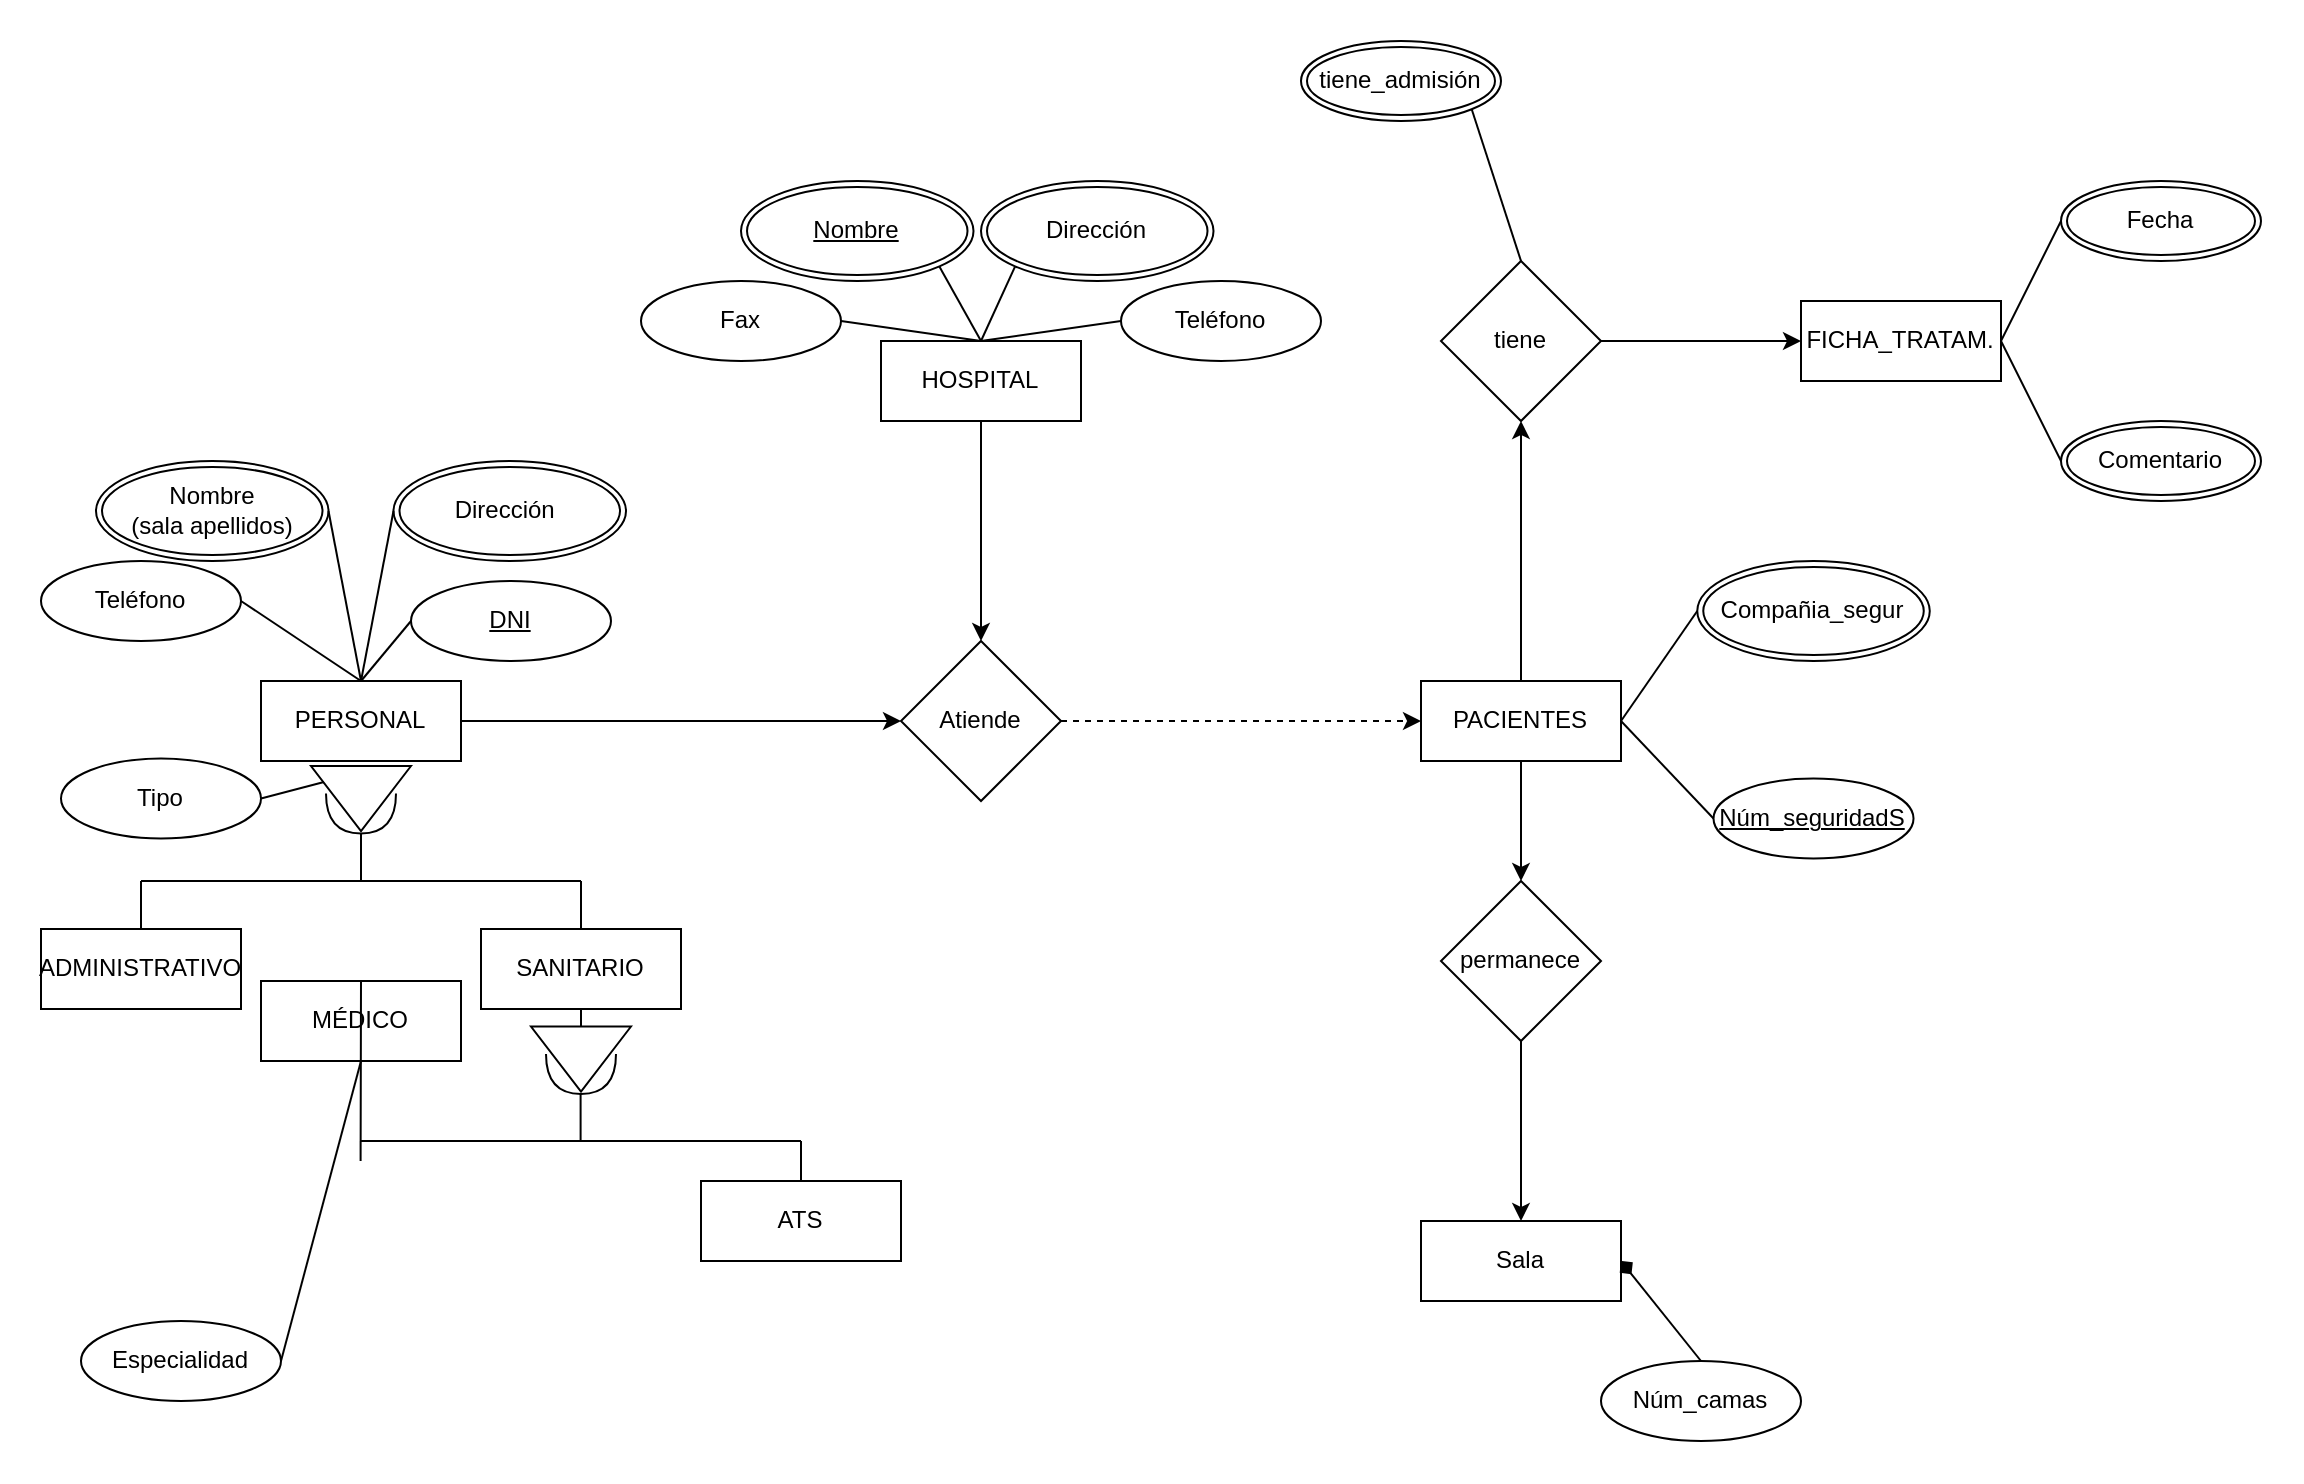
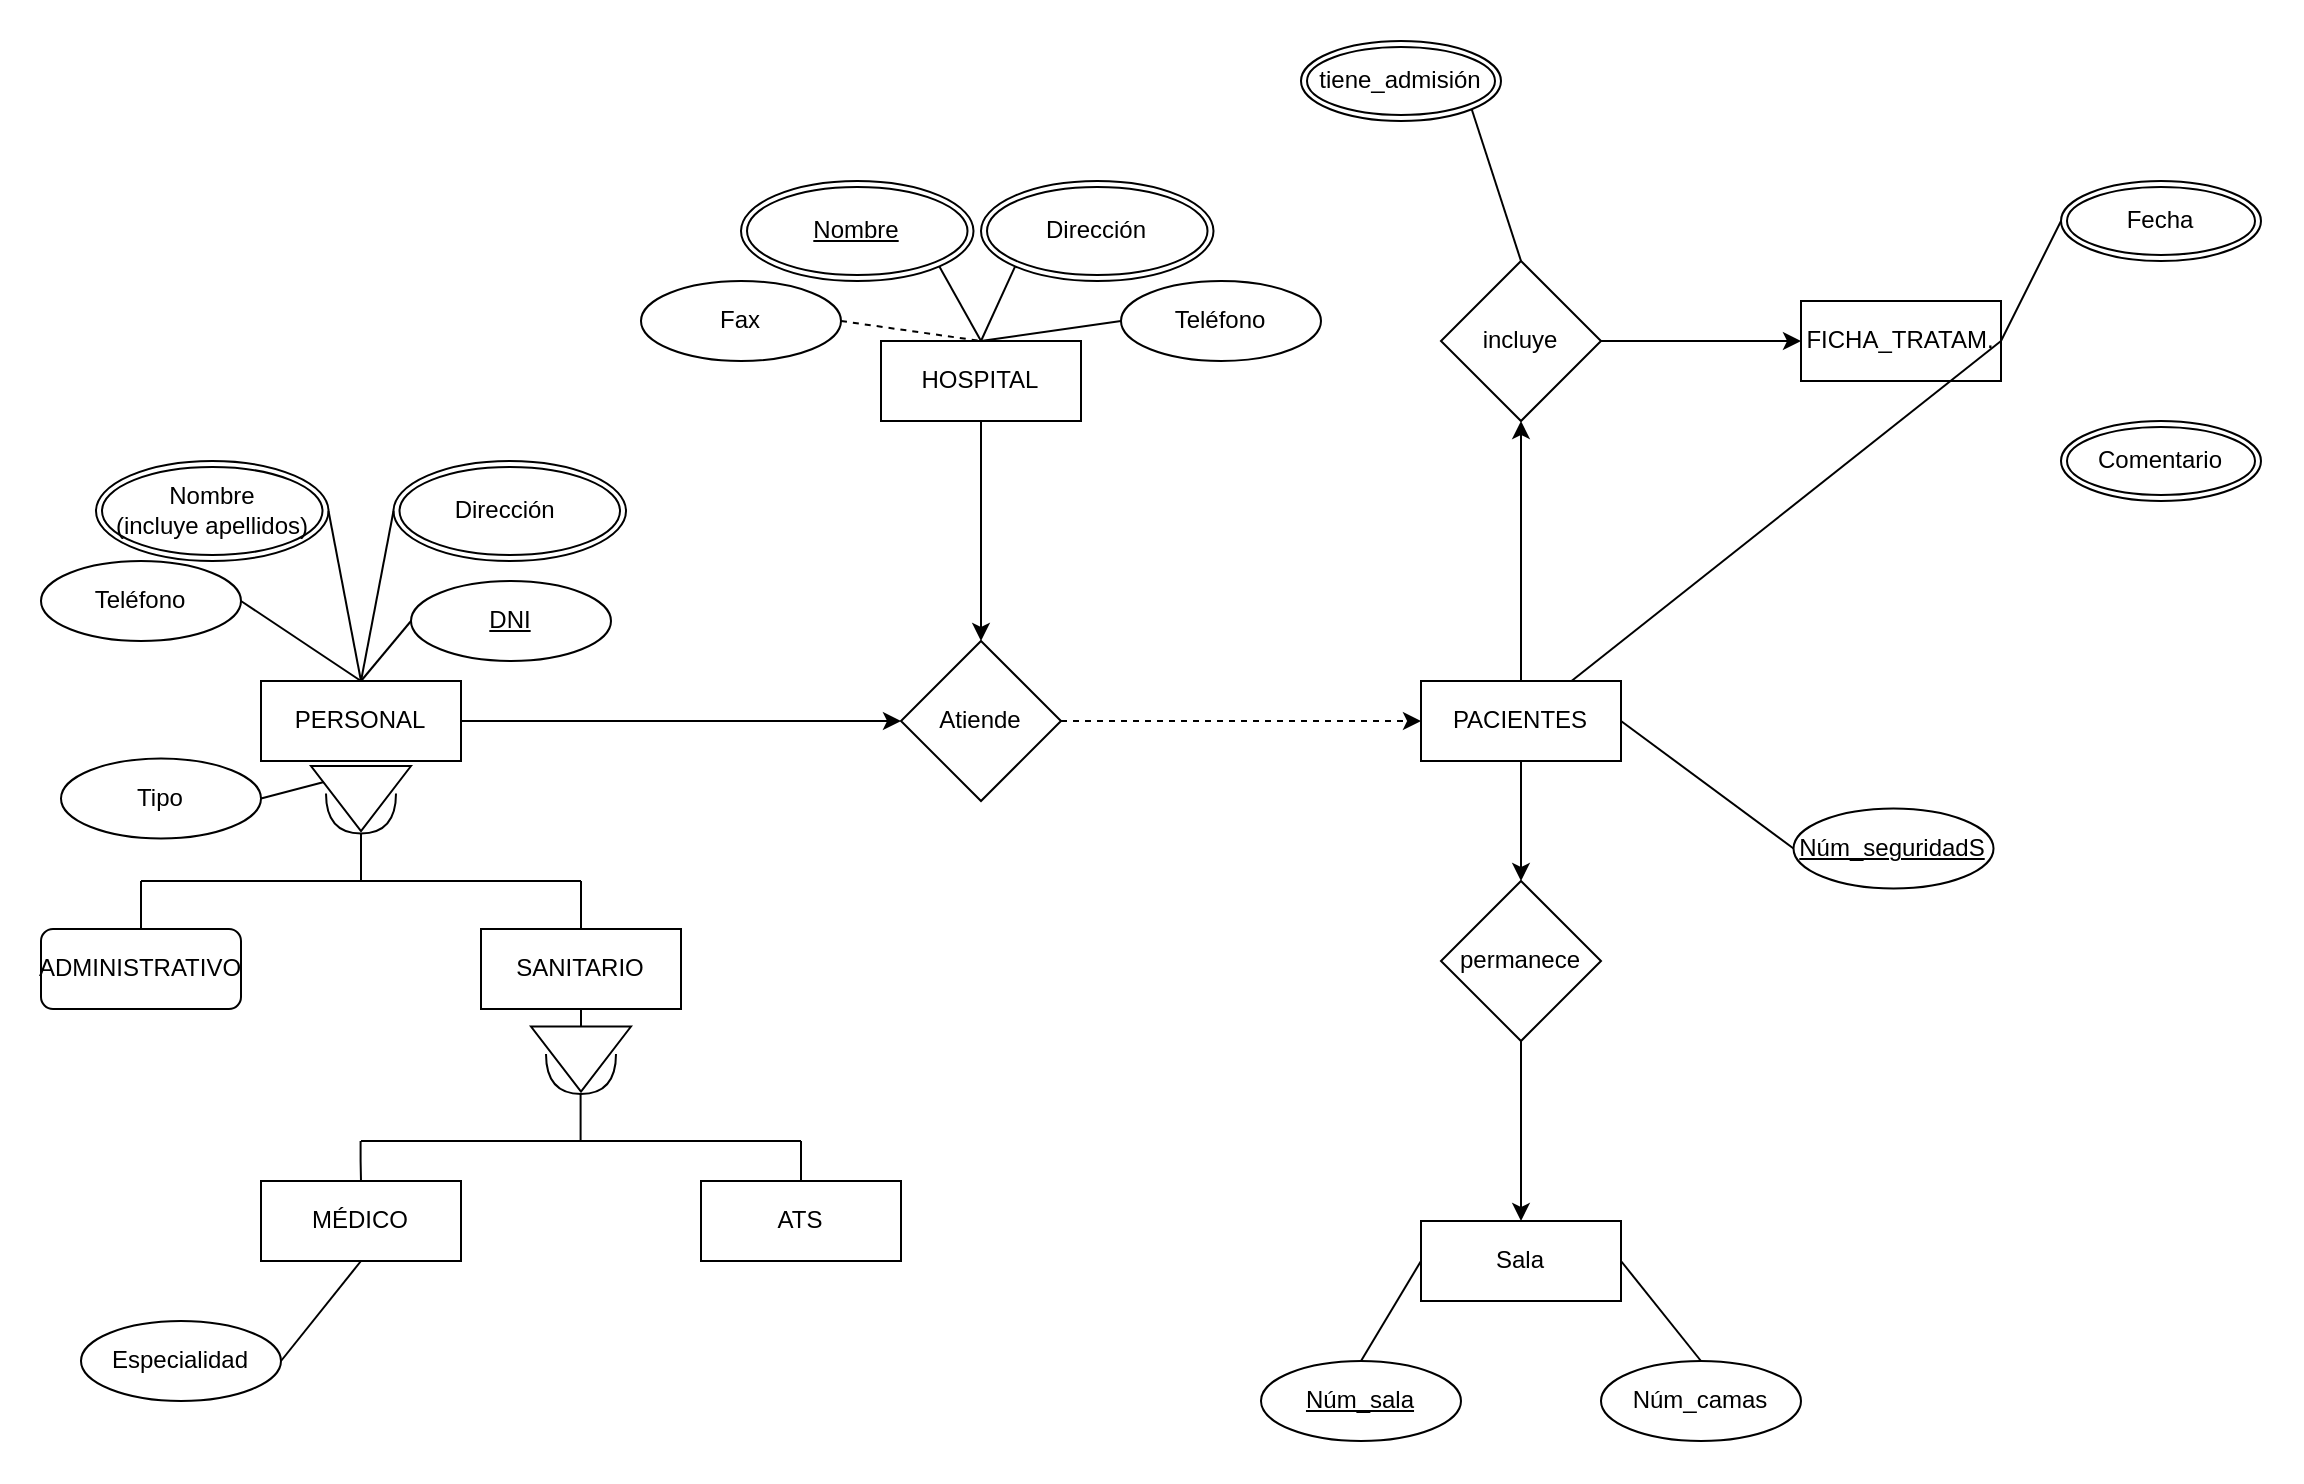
edge "Fax" -- "HOSPITAL": style solid -> dashed
node "tiene": label "tiene" -> "incluye"
edge "FICHA_TRATAM." -- "Comentario": now "FICHA_TRATAM." -- "PACIENTES"
node "Nombre (sala apellidos)": label "Nombre (sala apellidos)" -> "Nombre (incluye apellidos)"
node "Compañia_segur": removed
edge "Compañia_segur" -- "PACIENTES": removed
node "Núm_seguridadS": moved (1814, 819) -> (1894, 849)
node "ADMINISTRATIVO": shape rectangle -> rounded rectangle
node "MÉDICO": moved (361, 1021) -> (361, 1221)
edge "Núm_camas" -> "Sala": arrowhead diamond -> none
edge "Sala" -- "Núm_sala": added
node "Núm_sala": added
